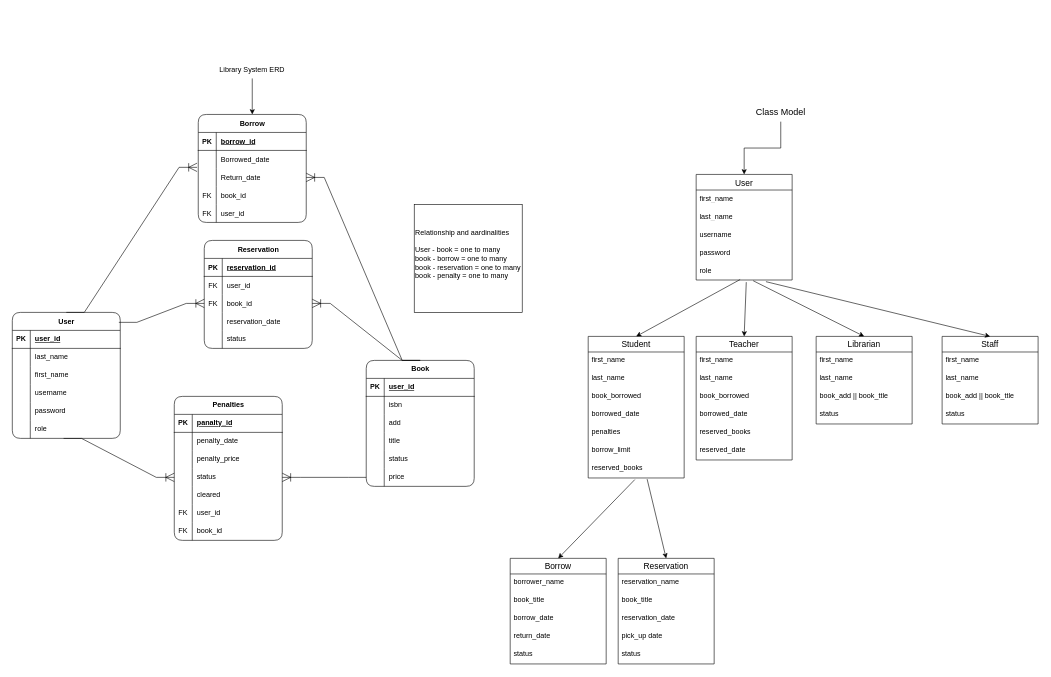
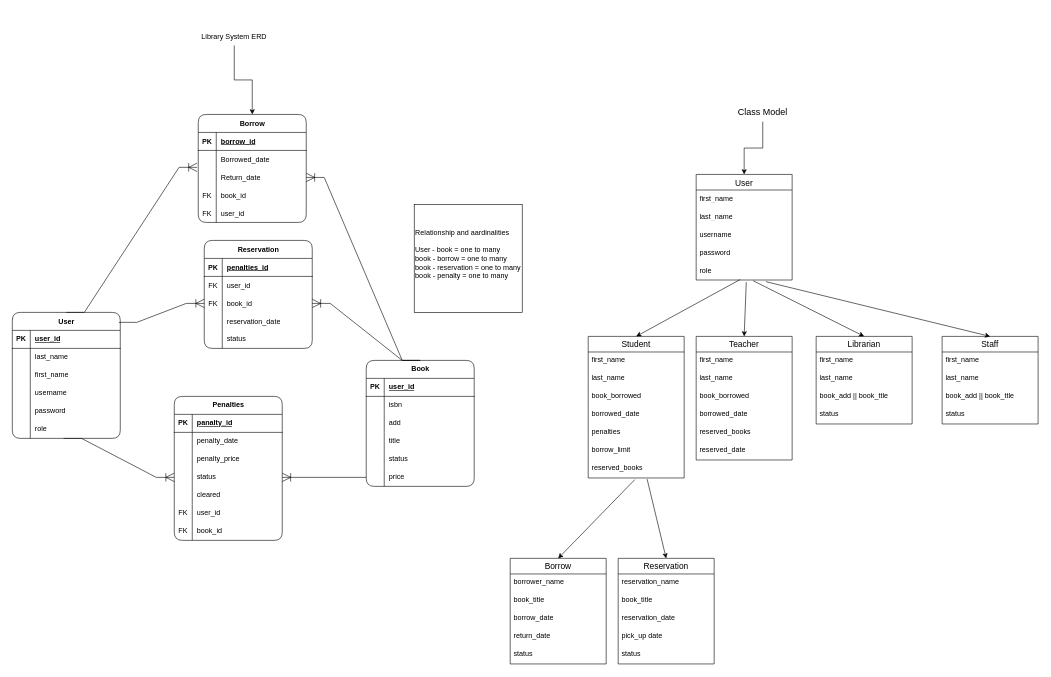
node "Library System ERD": moved (252, 69) -> (234, 36)
node "Class Model": moved (781, 112) -> (763, 112)
node "reservation_id": label "reservation_id" -> "penalties_id"
